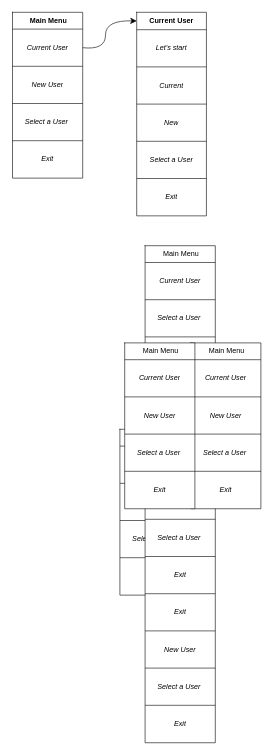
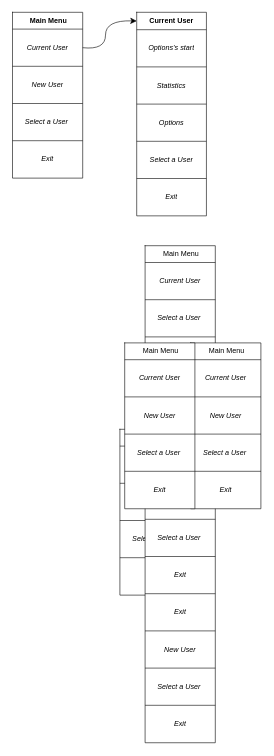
node "Let’s start": label "Let’s start" -> "Options’s start"
node "Current": label "Current" -> "Statistics"
node "New": label "New" -> "Options"
